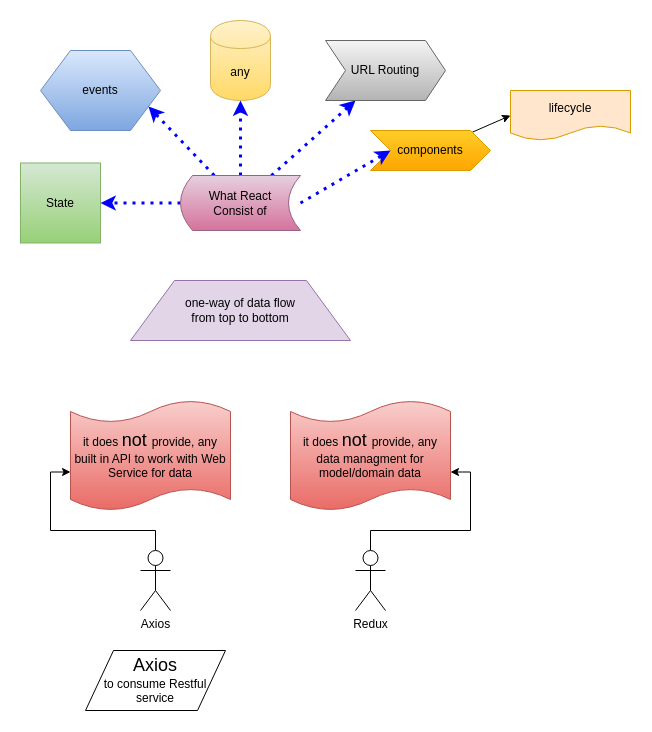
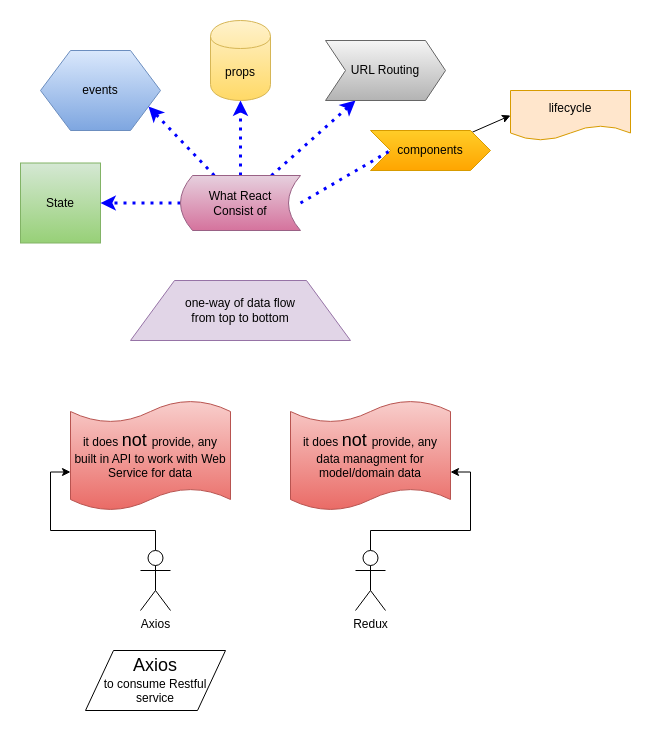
node "any": label "any" -> "props"
edge "What React Consist of" -> "components": arrowhead classic -> none
